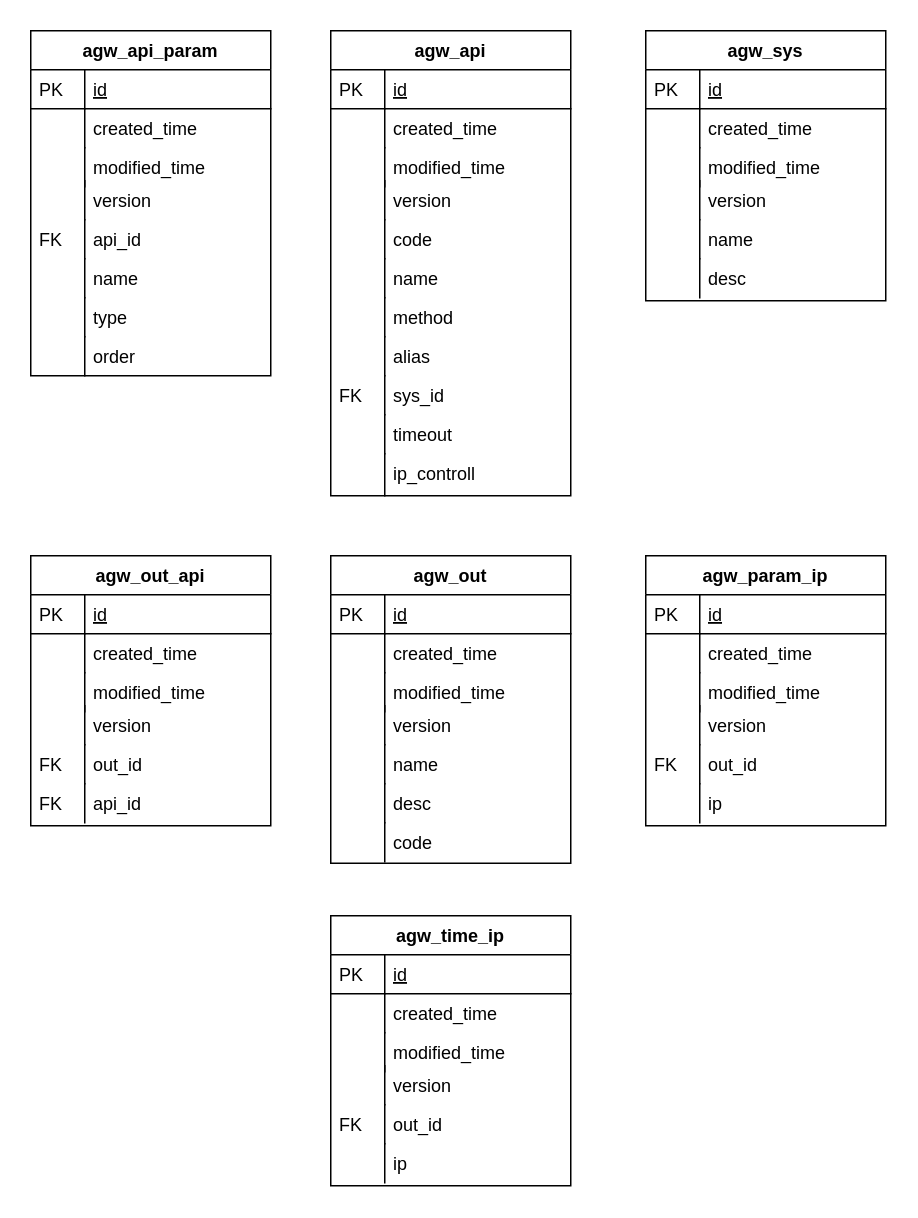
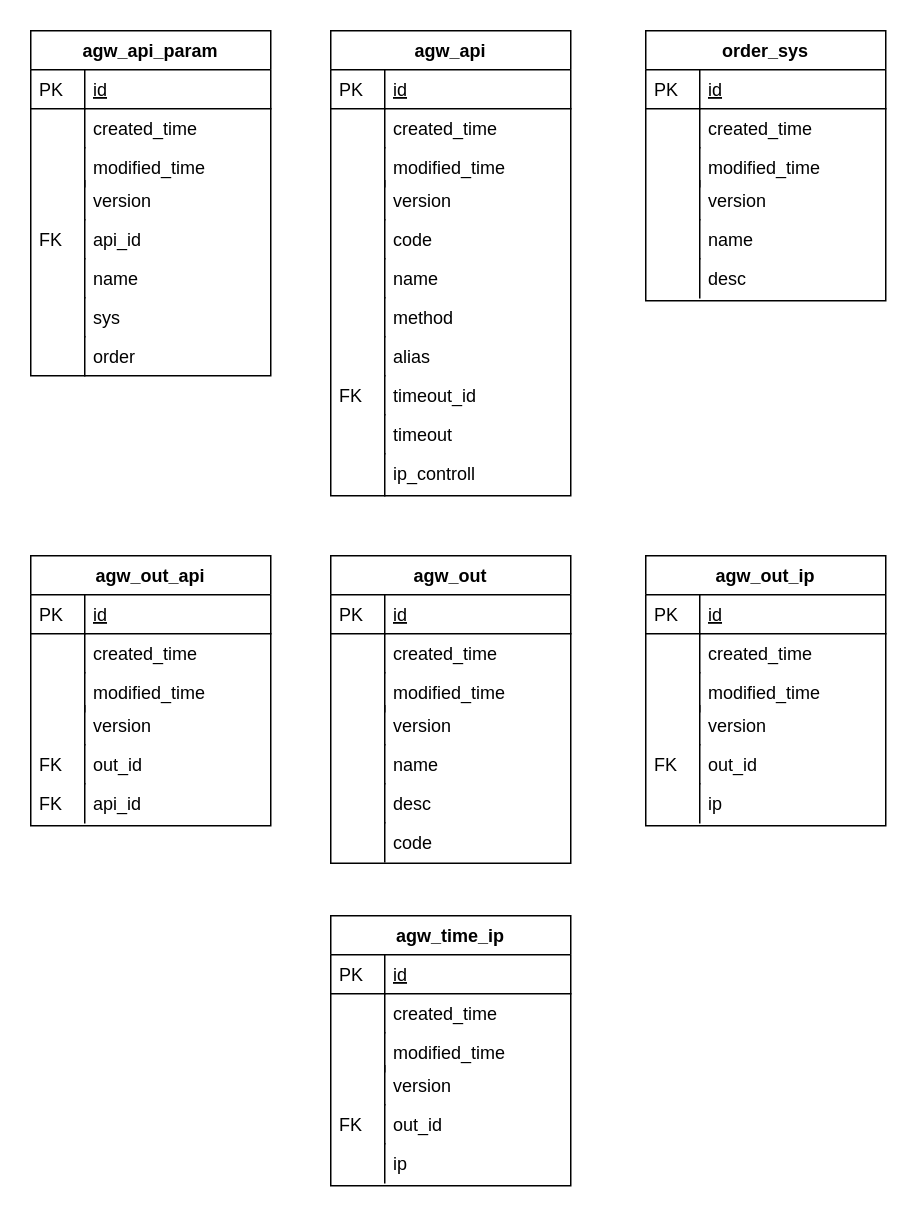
node "agw_sys": label "agw_sys" -> "order_sys"
node "type": label "type" -> "sys"
node "sys_id": label "sys_id" -> "timeout_id"
node "agw_param_ip": label "agw_param_ip" -> "agw_out_ip"
